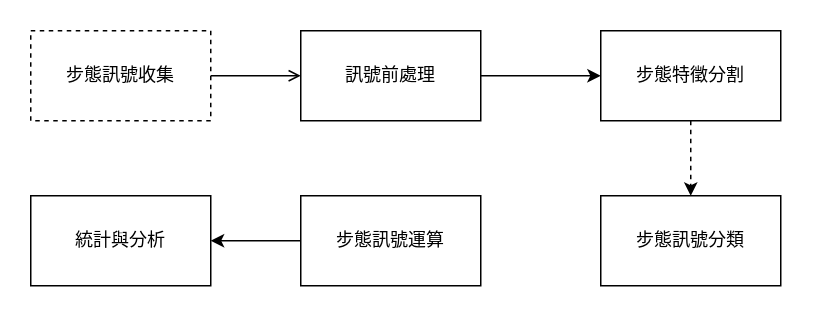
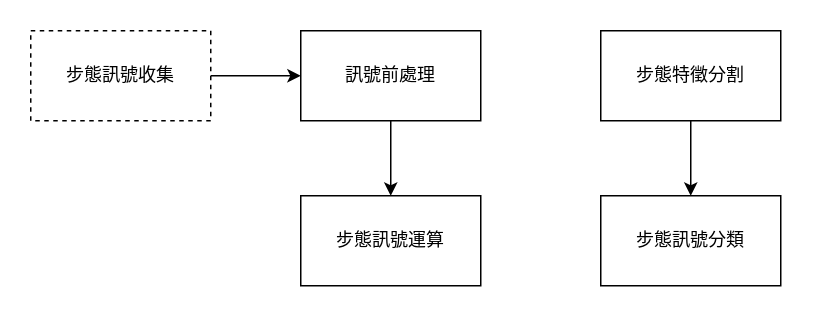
edge "步態訊號收集" -> "訊號前處理": arrowhead open -> classic
edge "訊號前處理" -> "步態特徵分割": now "訊號前處理" -> "步態訊號運算"
edge "步態特徵分割" -> "步態訊號分類": style dashed -> solid
node "統計與分析": removed
edge "步態訊號運算" -> "統計與分析": removed
